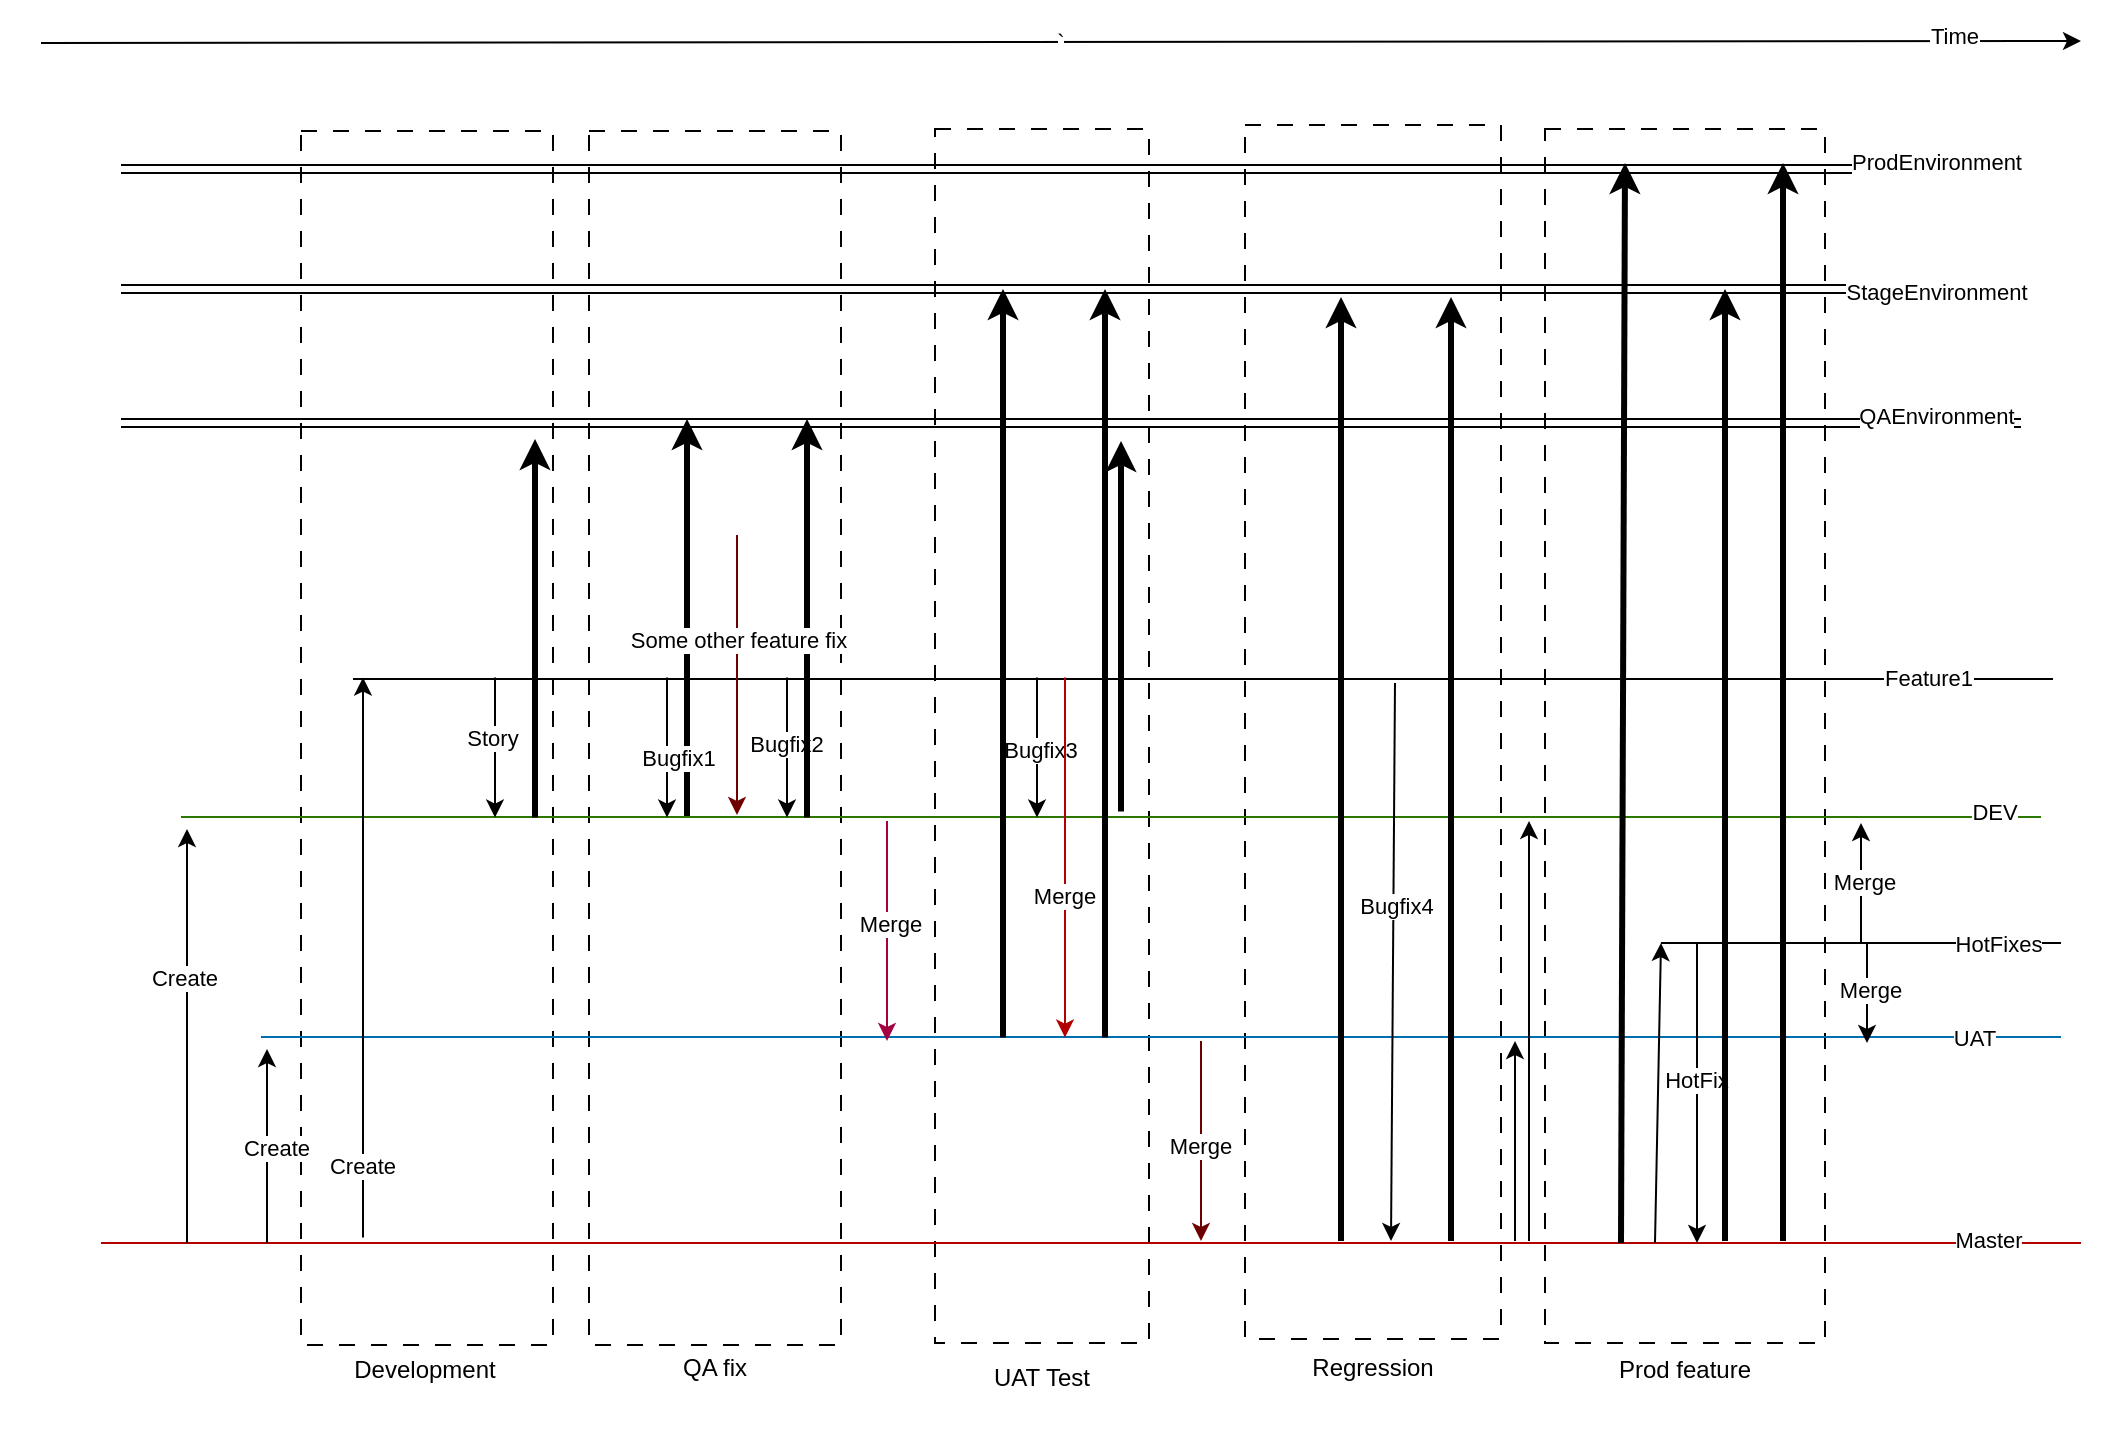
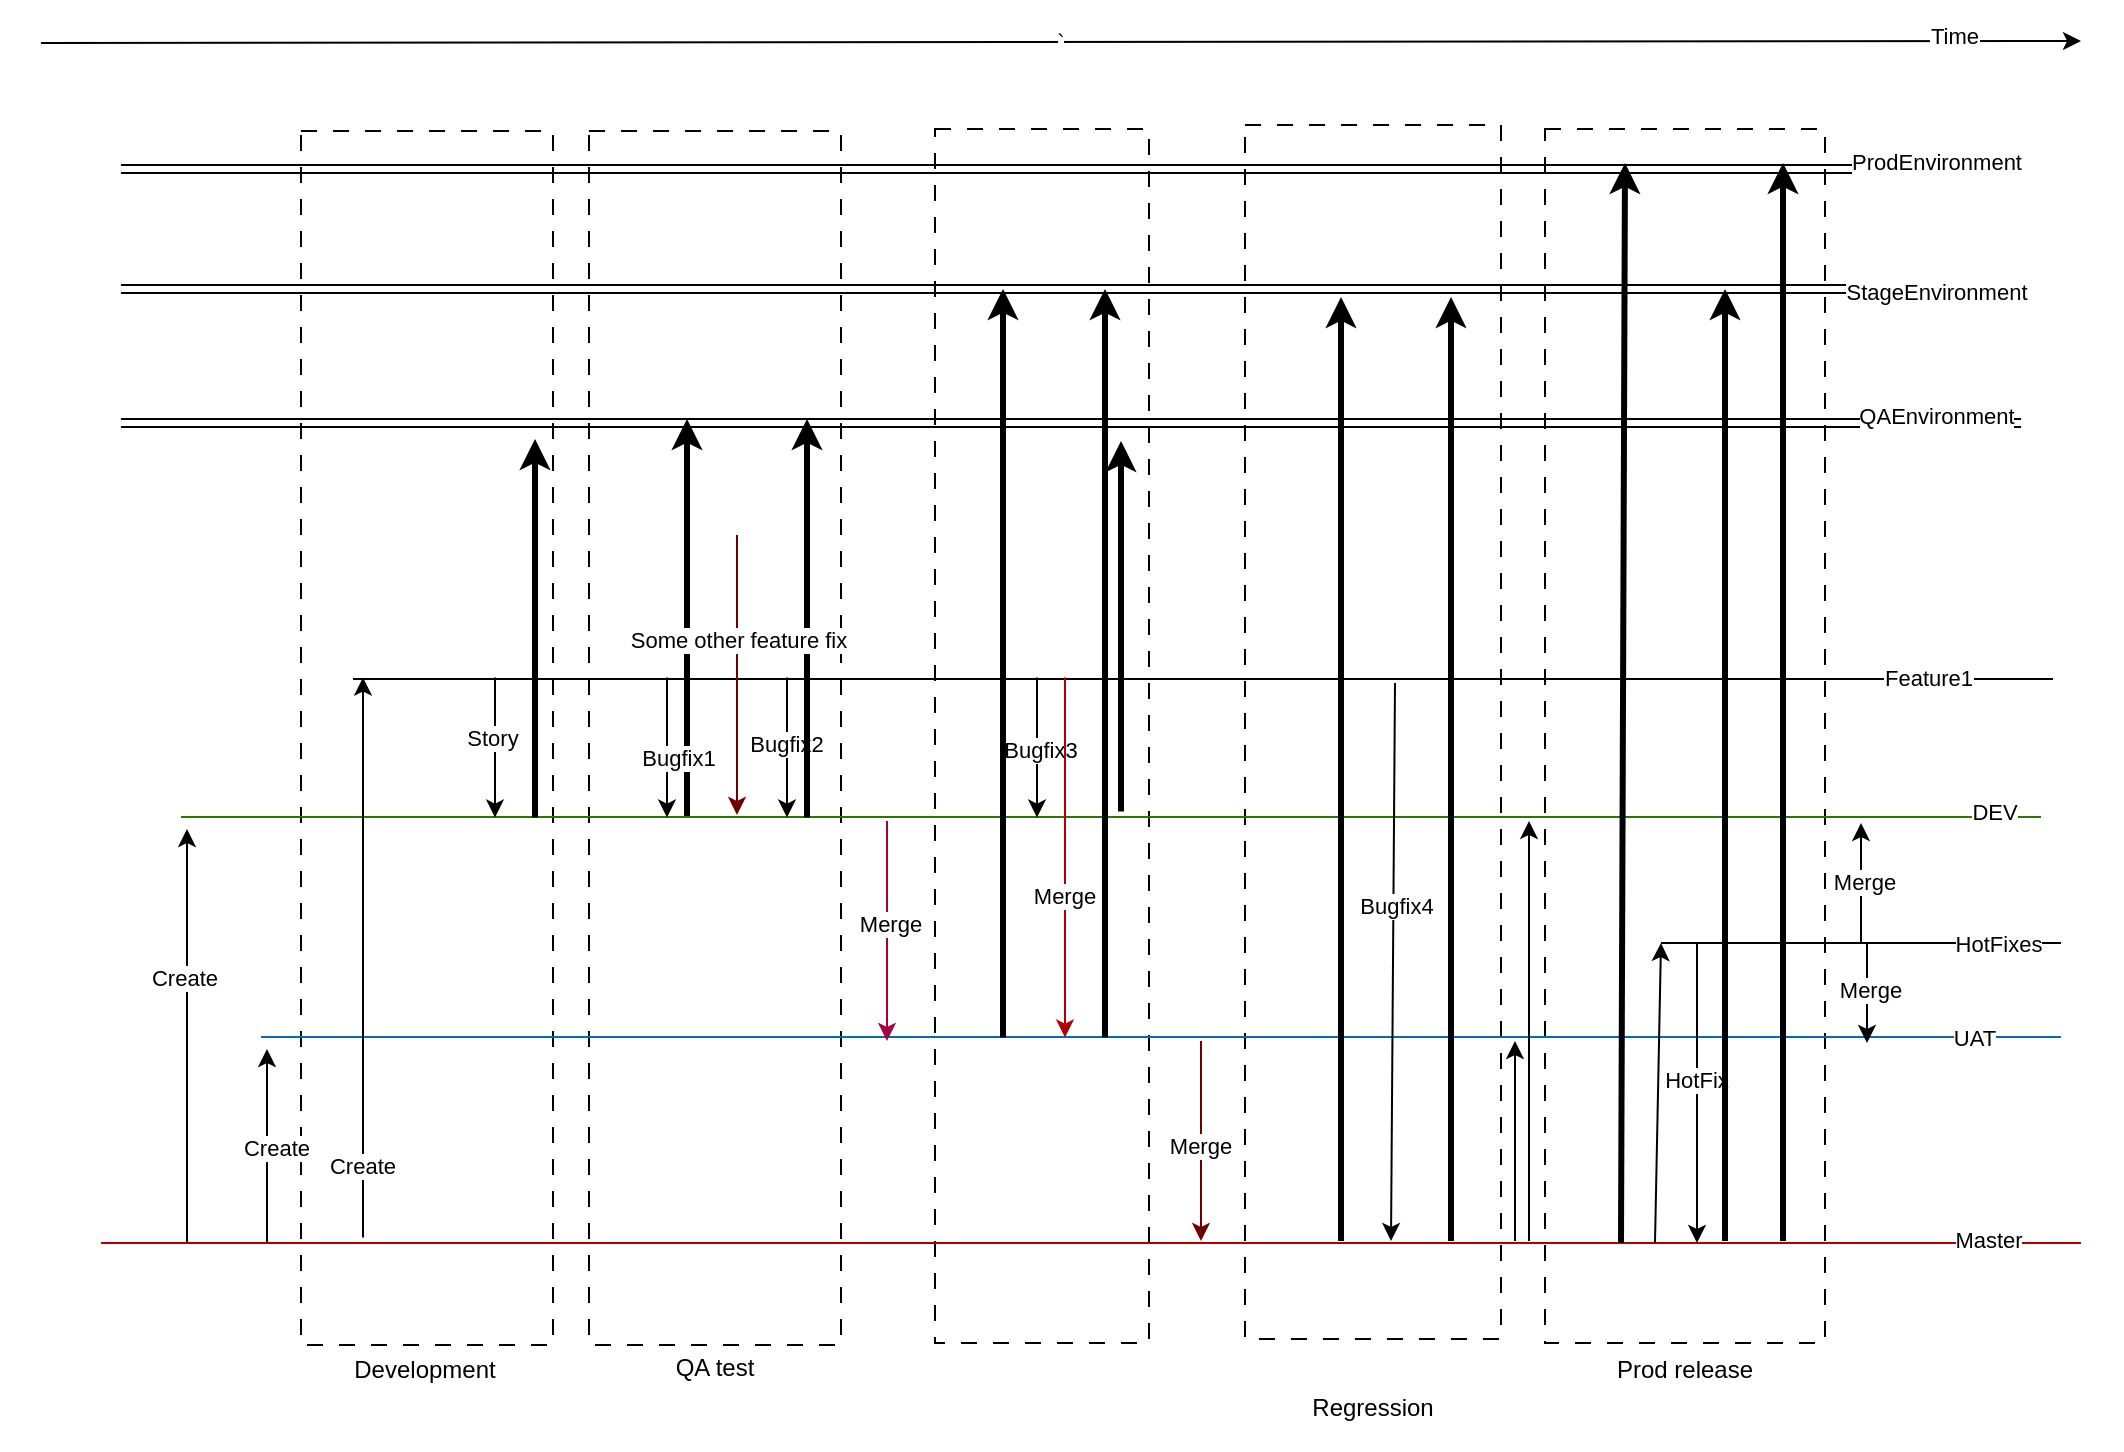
node "QA fix": label "QA fix" -> "QA test"
node "Regression": moved (1373, 1369) -> (1373, 1409)
node "Prod feature": label "Prod feature" -> "Prod release"
node "UAT Test": removed
